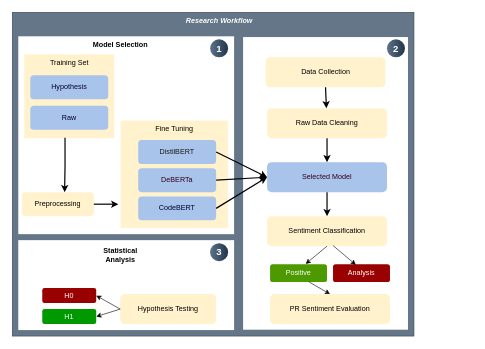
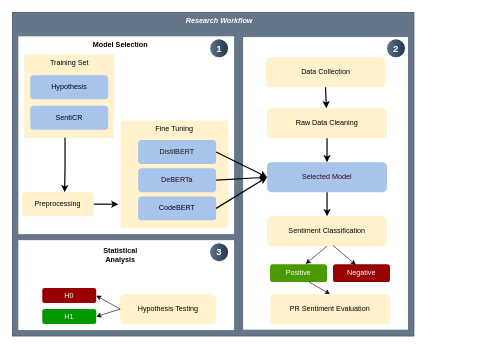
node "Raw": label "Raw" -> "SentiCR"
node "Analysis": label "Analysis" -> "Negative"
